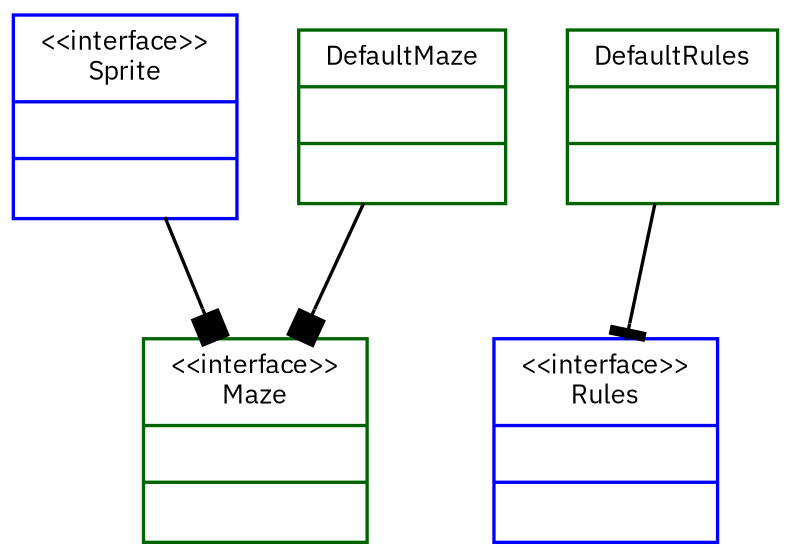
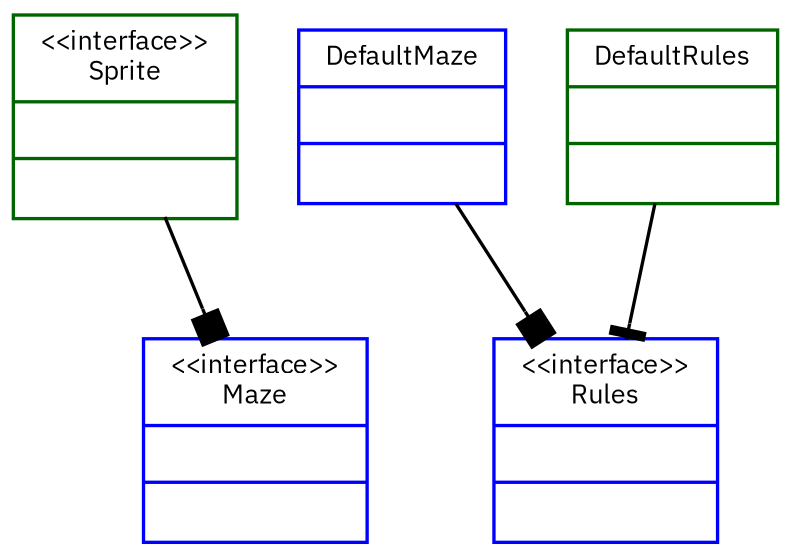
node "Sprite": color blue -> darkgreen
node "DefaultMaze": color darkgreen -> blue
edge "DefaultMaze" -> "Maze": now "DefaultMaze" -> "Rules"
node "Maze": color darkgreen -> blue
